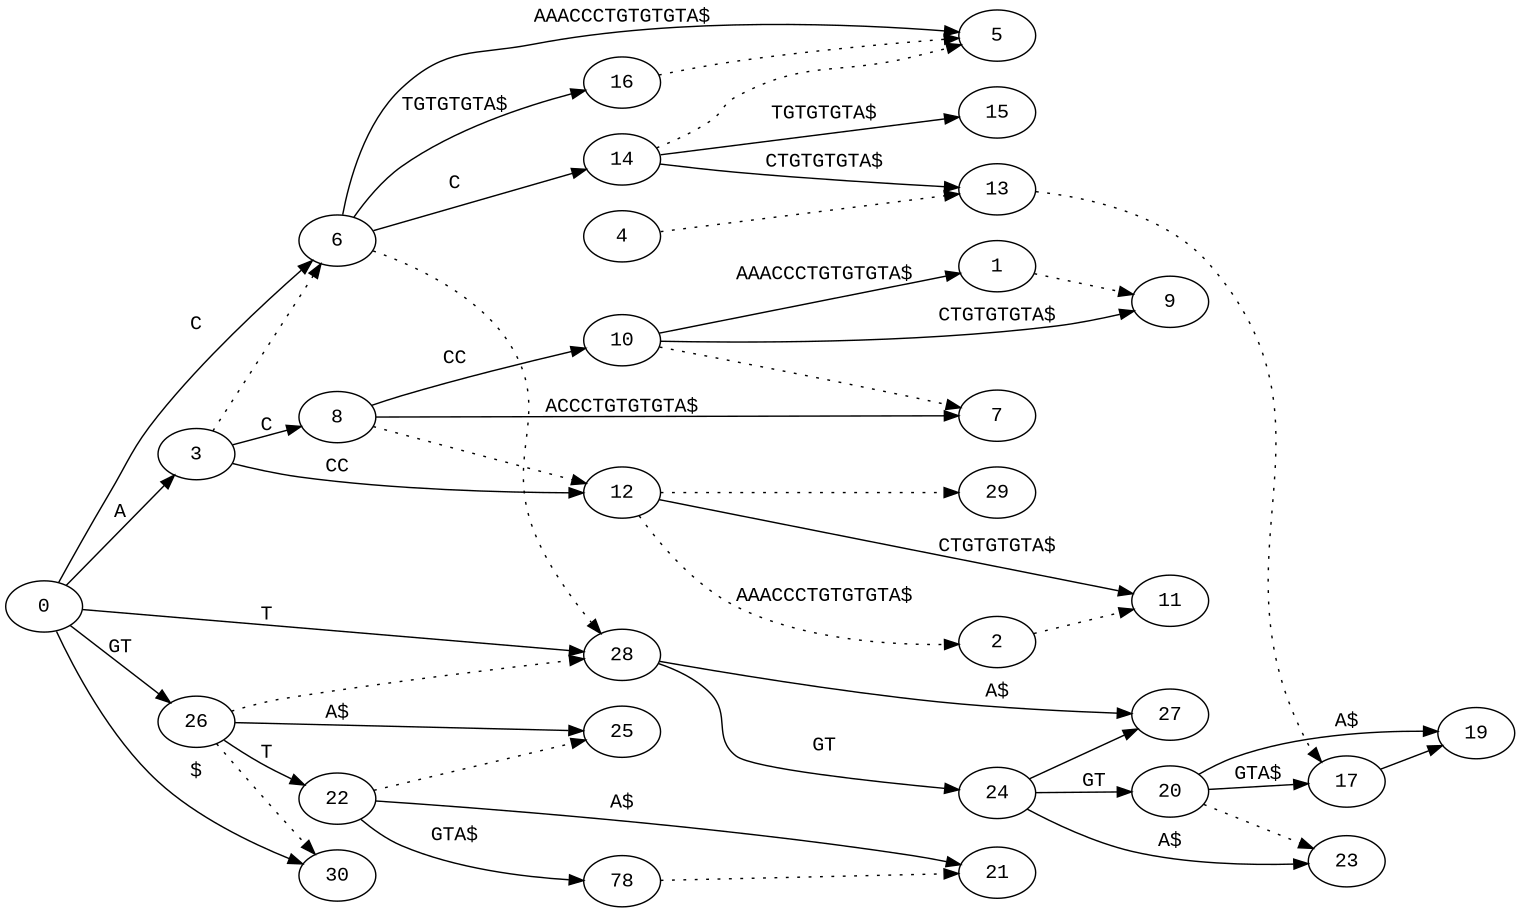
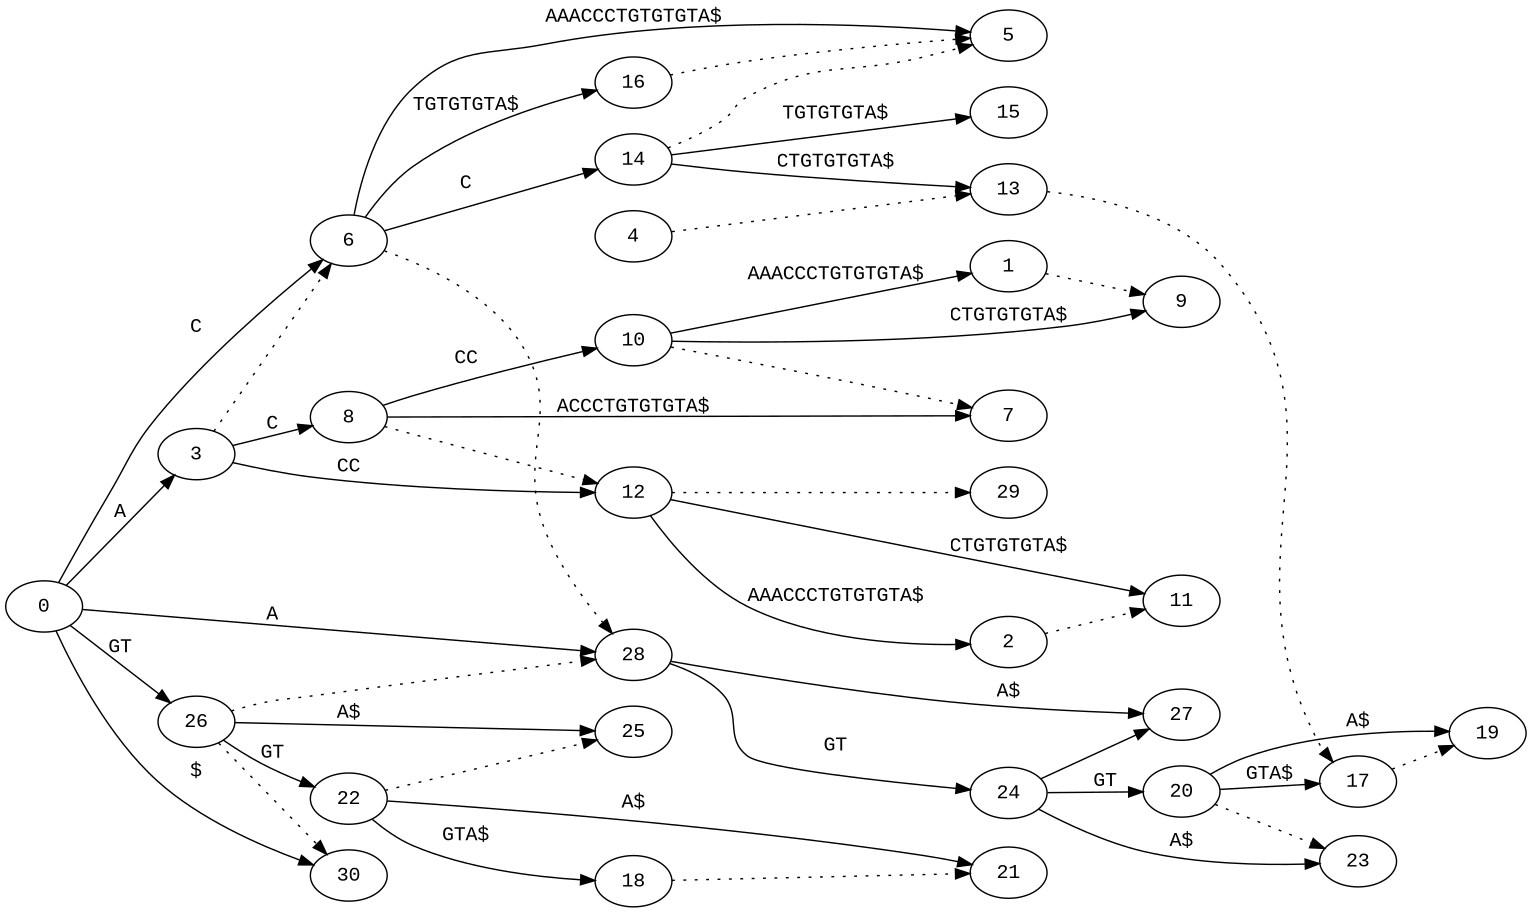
edge "0" -> "28": label "T" -> "A"
edge "12" -> "2": style dotted -> solid
edge "26" -> "22": label "T" -> "GT"
edge "17" -> "19": style solid -> dotted
node "78": label "78" -> "18"
